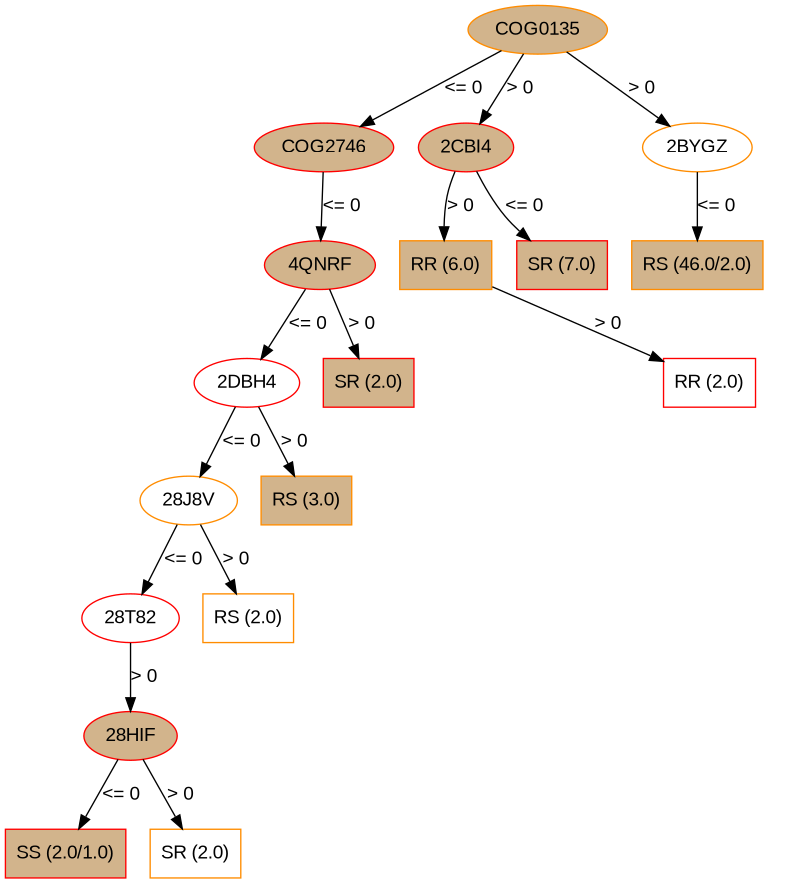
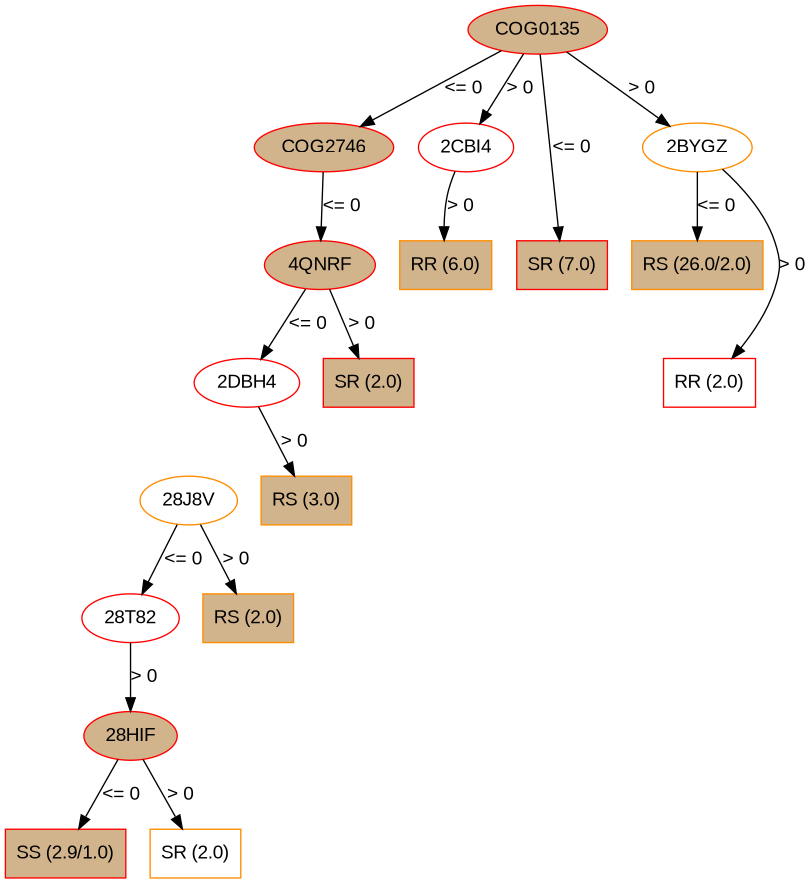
node "COG0135": color darkorange -> red
node "2CBI4": fillcolor tan -> white
edge "2CBI4" -> "SR (7.0)": now "COG0135" -> "SR (7.0)"
node "RS (46.0/2.0)": label "RS (46.0/2.0)" -> "RS (26.0/2.0)"
edge "RR (6.0)" -> "RR (2.0)": now "2BYGZ" -> "RR (2.0)"
edge "2DBH4" -> "28J8V": removed, label "<= 0"
node "RS (2.0)": fillcolor white -> tan
node "SS (2.0/1.0)": label "SS (2.0/1.0)" -> "SS (2.9/1.0)"
